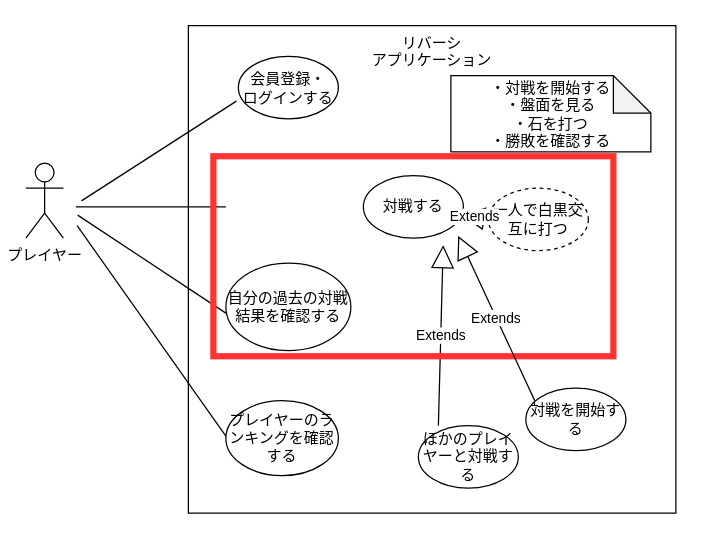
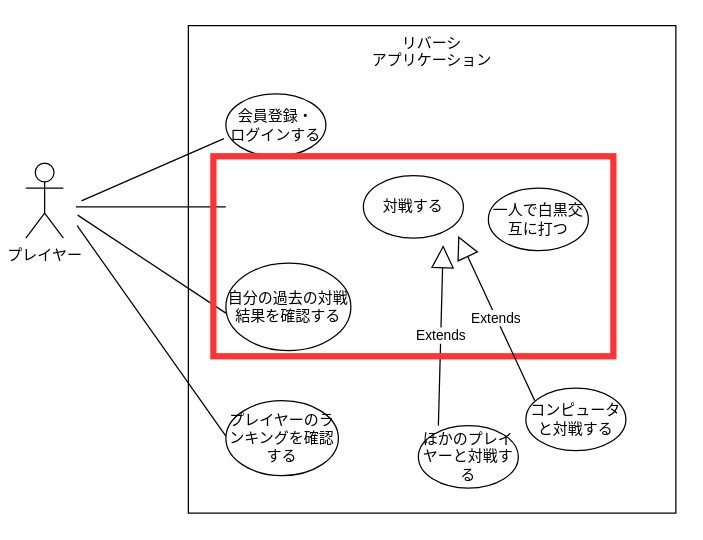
node "会員登録・ ログインする": moved (288, 88) -> (276, 125)
node "・対戦を開始する ・盤面を見る ・石を打つ ・勝敗を確認する": removed
edge "一人で白黒交互に打つ" -> "対戦する": removed, label "Extends"
node "一人で白黒交互に打つ": style dashed -> solid
node "対戦を開始する": label "対戦を開始する" -> "コンピュータと対戦する"
